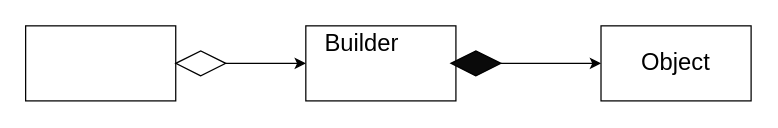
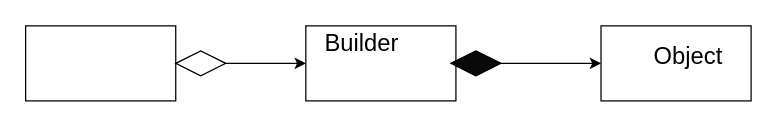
node "Object": moved (676, 63) -> (688, 57)
